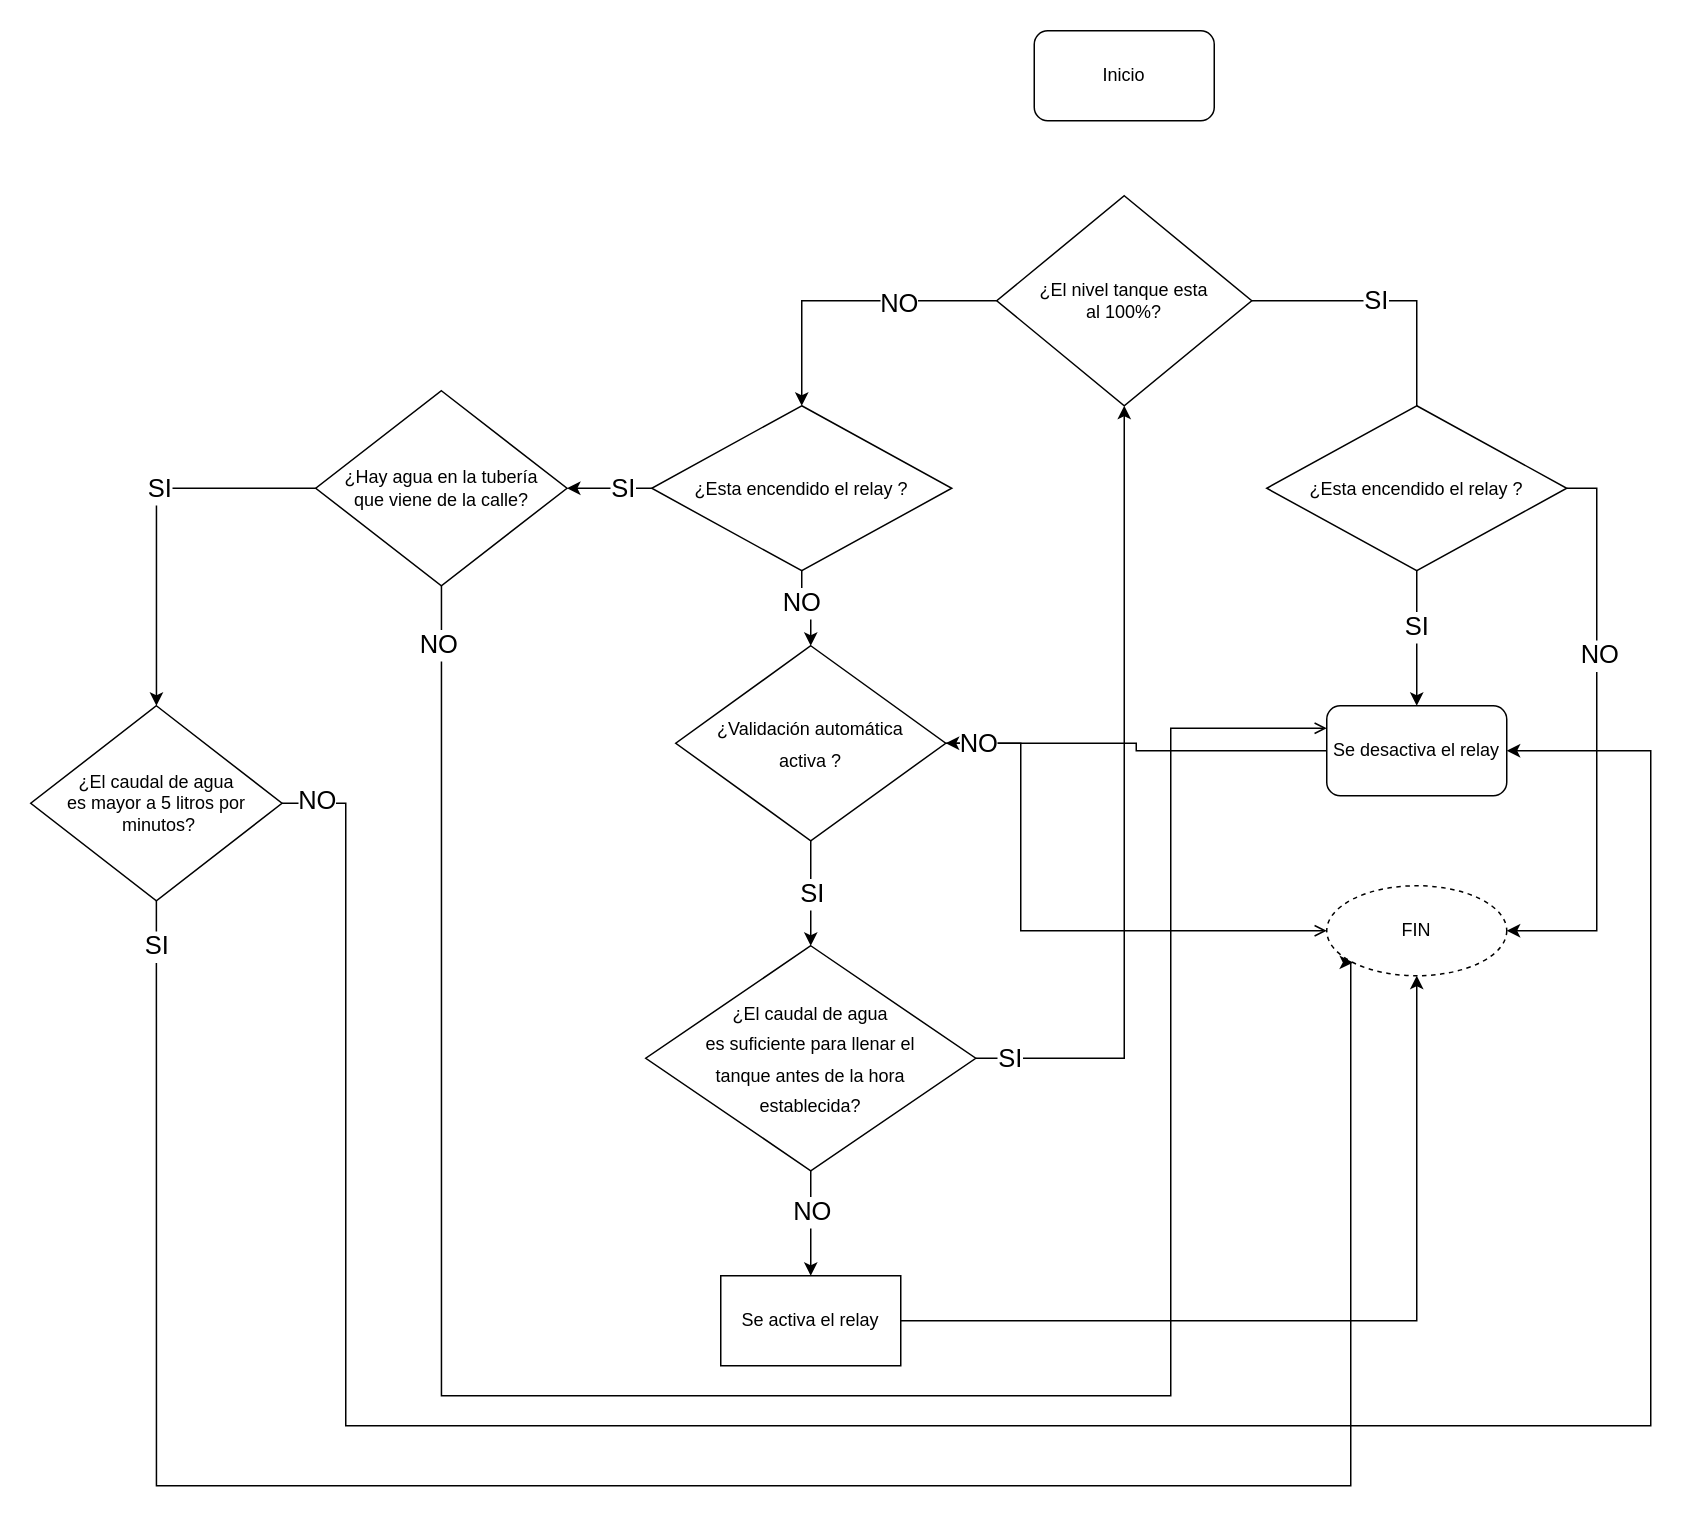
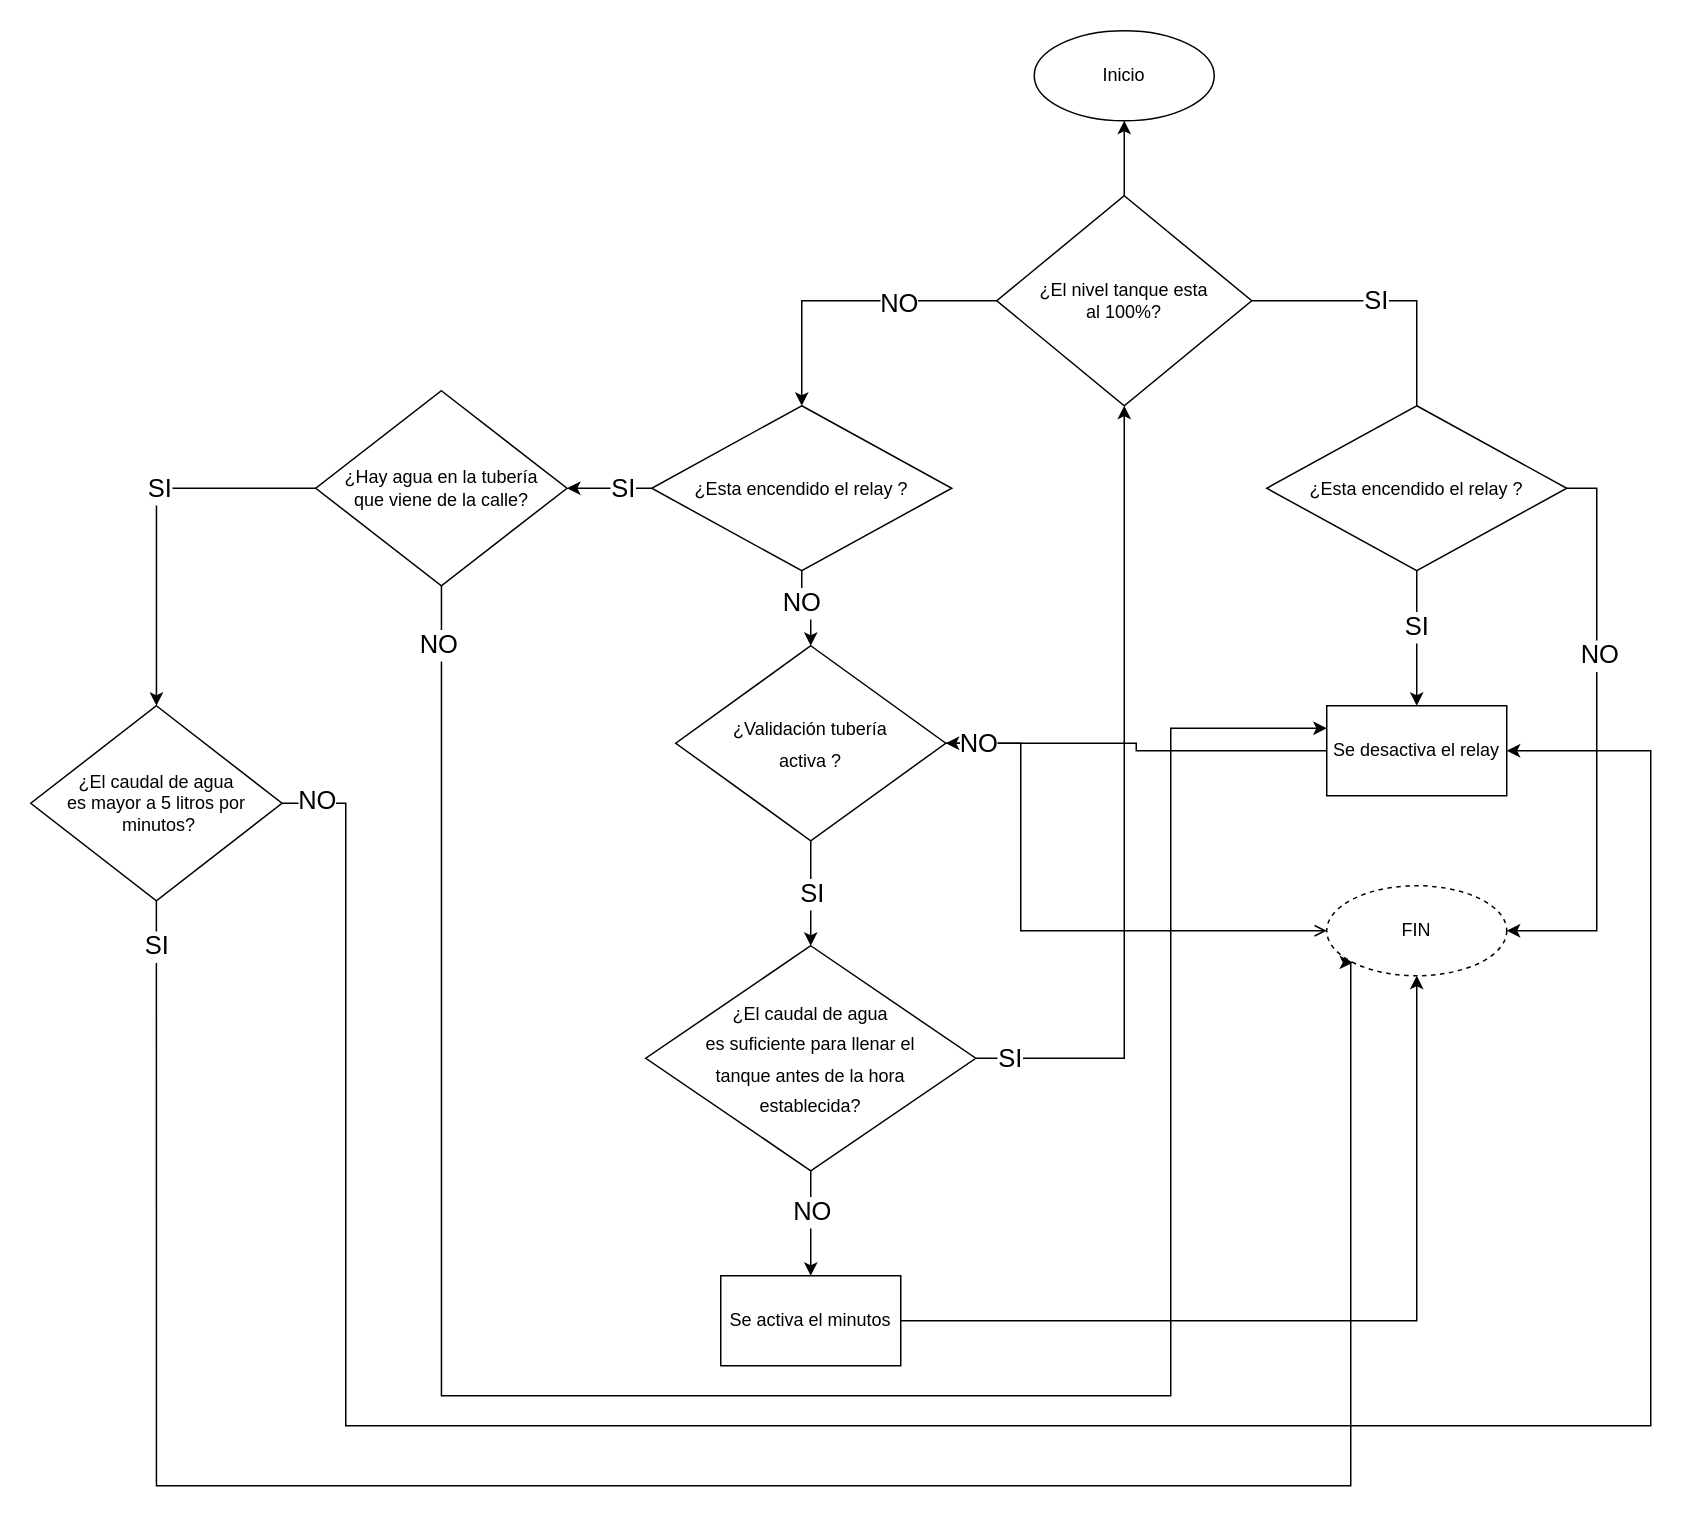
node "Inicio": shape rounded rectangle -> ellipse
edge "¿El nivel tanque esta al 100%?" -> "Inicio": added
edge "¿Hay agua en la tubería que viene de la calle?" -> "Se desactiva el relay": arrowhead open -> classic
node "¿Validación automática activa ?": label "¿Validación automática activa ?" -> "¿Validación tubería activa ?"
node "Se desactiva el relay": shape rounded rectangle -> rectangle
node "Se activa el relay": label "Se activa el relay" -> "Se activa el minutos"
